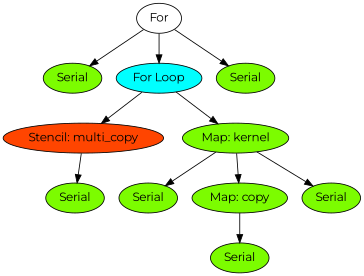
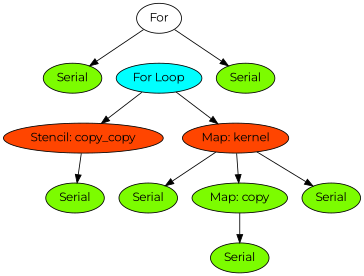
edge "For" -> "For Loop": removed
node "Stencil: multi_copy": label "Stencil: multi_copy" -> "Stencil: copy_copy"
node "Map: kernel": fillcolor lawngreen -> orangered
